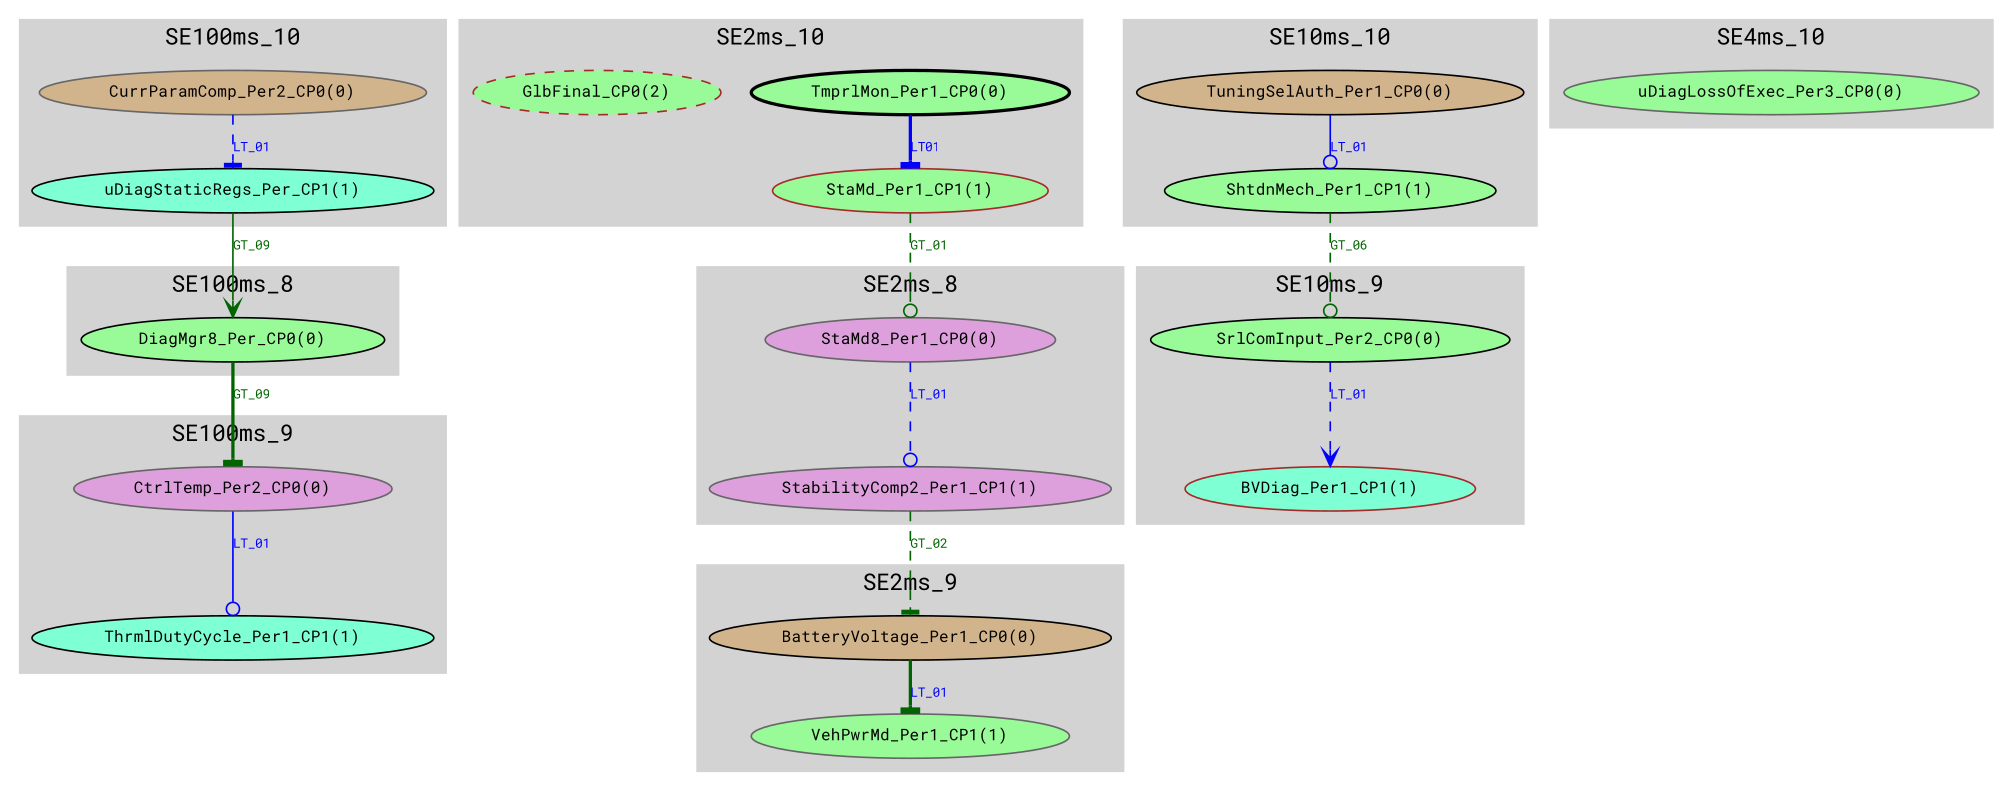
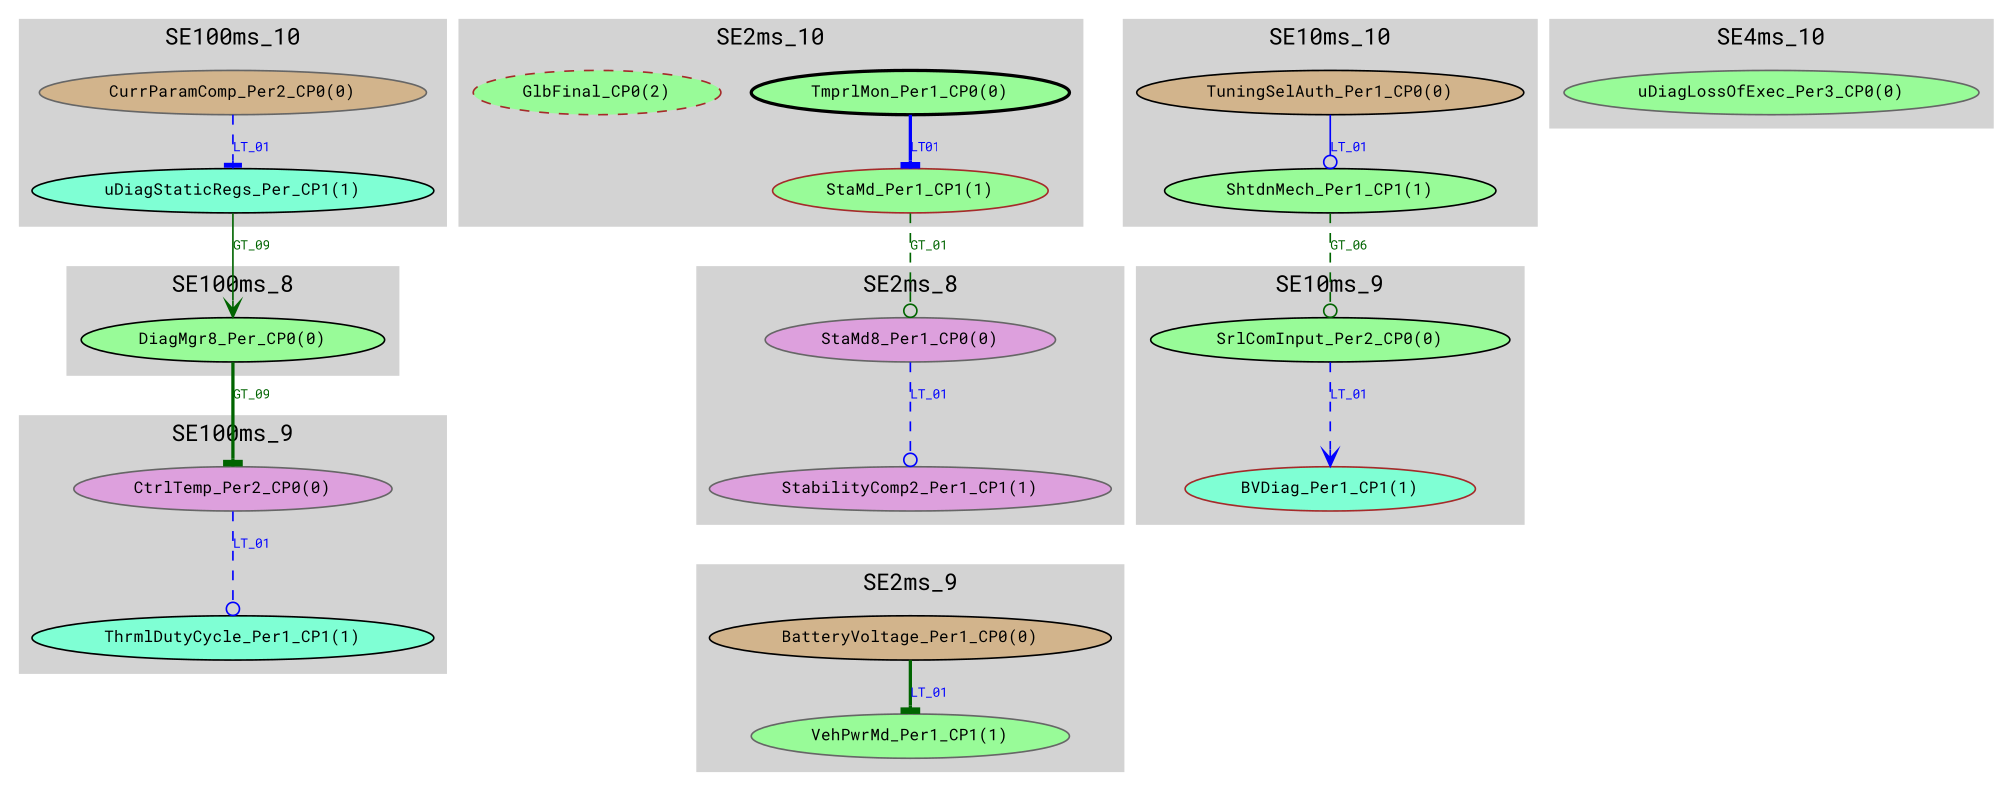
edge "StabilityComp2_Per1_CP1(1)" -> "BatteryVoltage_Per1_CP0(0)": removed, label "GT_02"
edge "CtrlTemp_Per2_CP0(0)" -> "ThrmlDutyCycle_Per1_CP1(1)": style solid -> dashed
